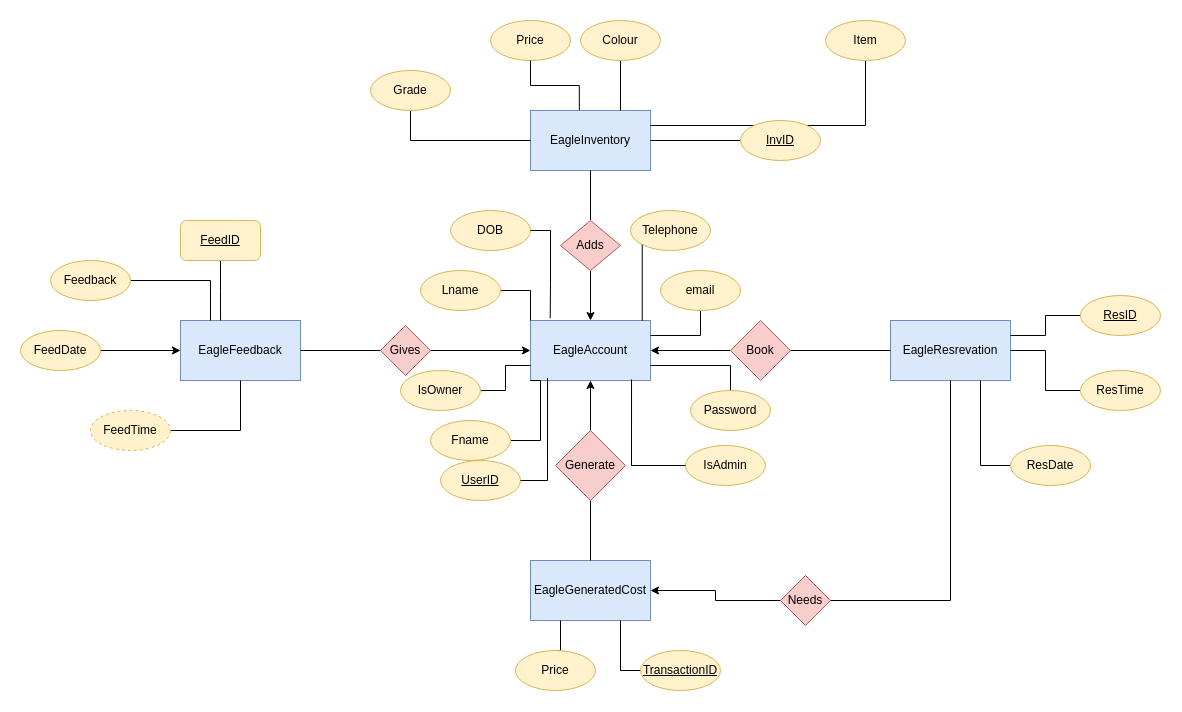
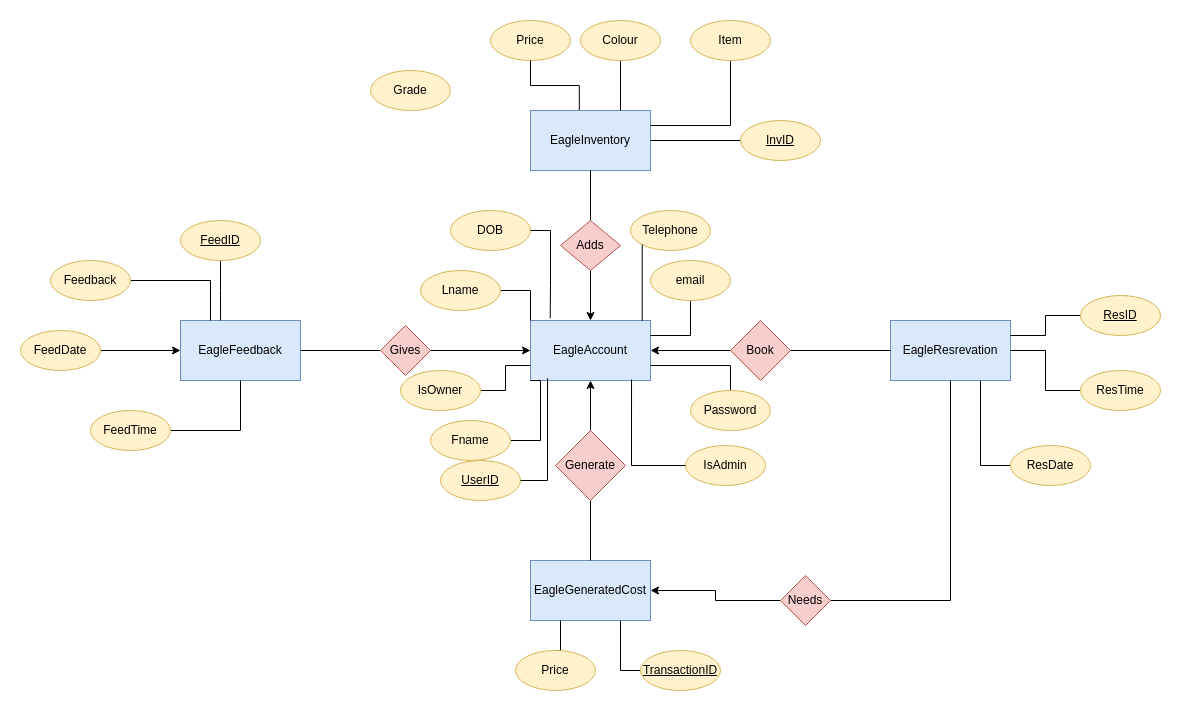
node "Item": moved (866, 41) -> (731, 41)
edge "Grade" -- "EagleInventory": removed
node "FeedID": shape rounded rectangle -> ellipse
node "email": moved (701, 291) -> (691, 281)
node "FeedTime": style dashed -> solid
